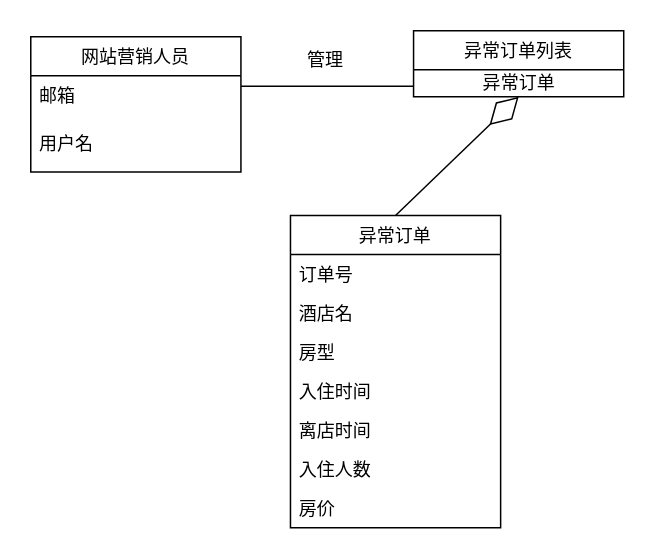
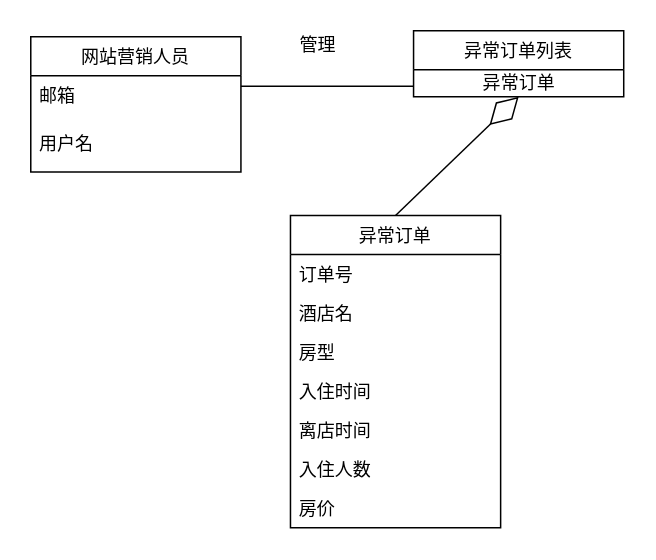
node "管理": moved (325, 61) -> (317, 46)
